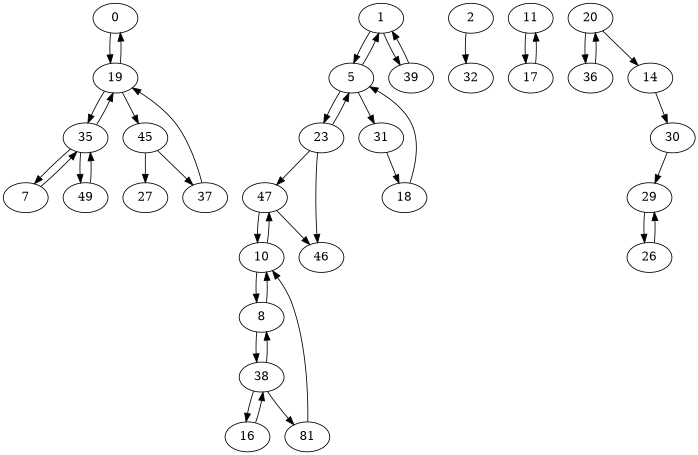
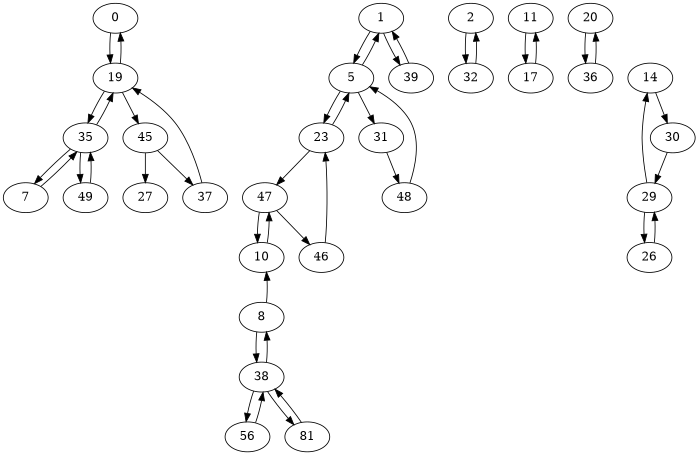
edge "20" -> "14": now "29" -> "14"
edge "32" -> "2": added
edge "23" -> "46": reversed
node "18": label "18" -> "48"
edge "10" -> "8": removed
edge "81" -> "10": now "81" -> "38"
node "16": label "16" -> "56"
